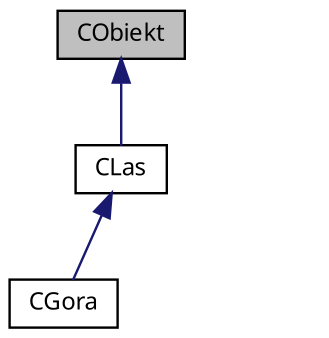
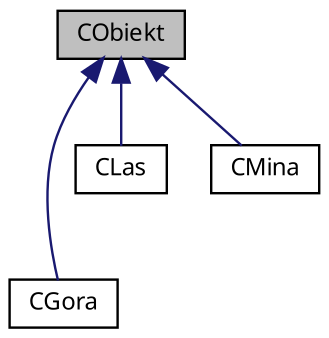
node "CMina": added
edge "CGora" -> "CLas": now "CGora" -> "CObiekt"
